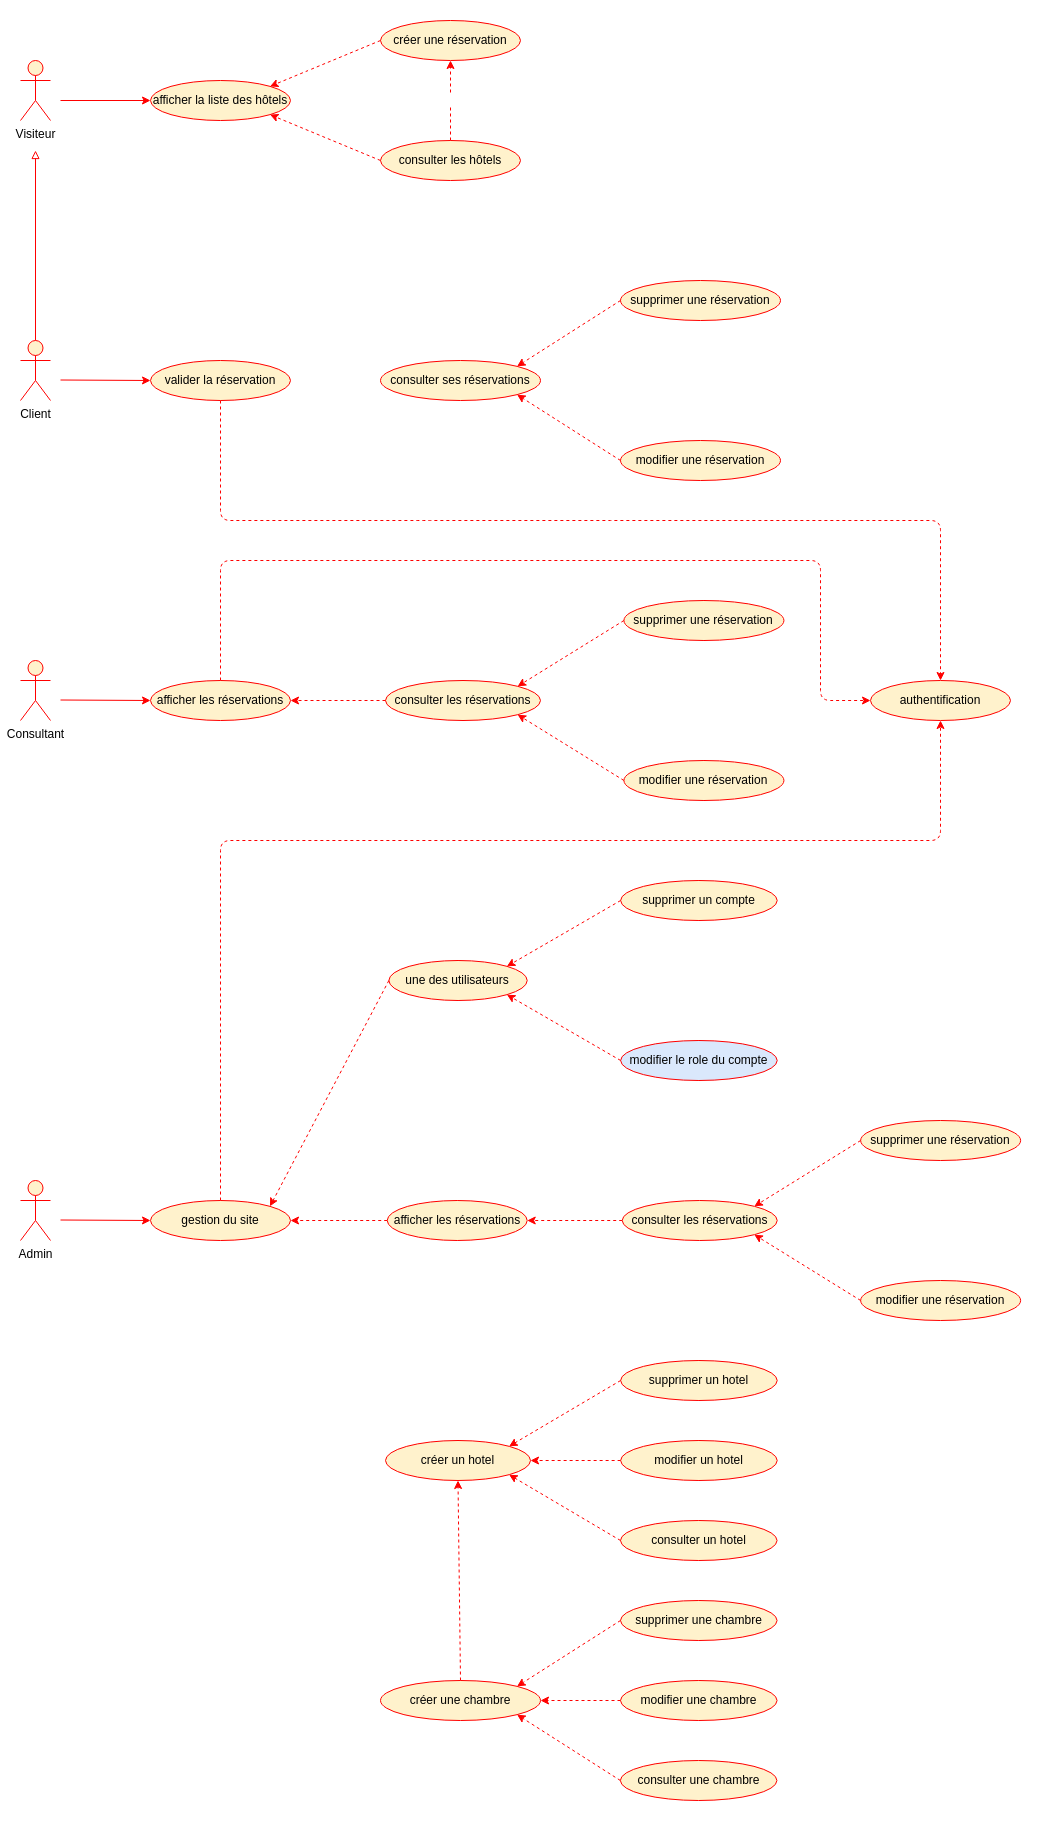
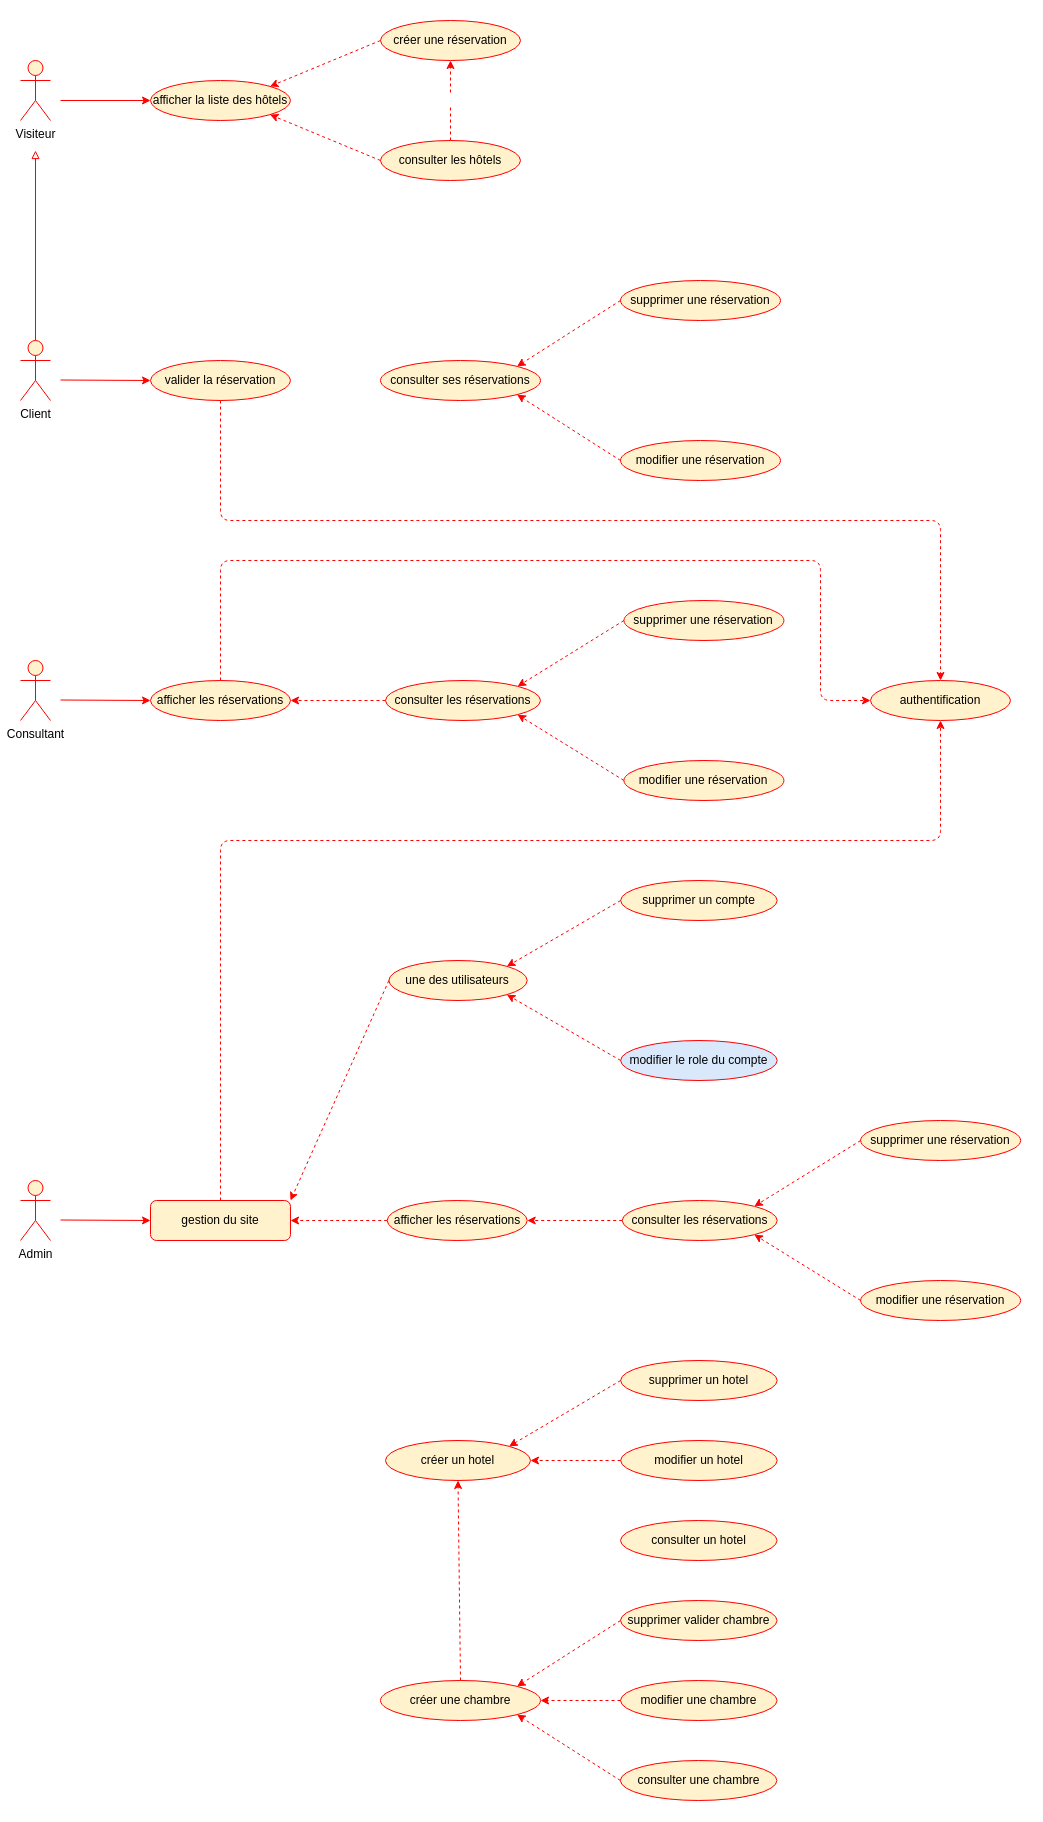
node "gestion du site": shape ellipse -> rounded rectangle
edge "consulter un hotel" -> "créer un hotel": removed, label "extend"
node "supprimer une chambre": label "supprimer une chambre" -> "supprimer valider chambre"
